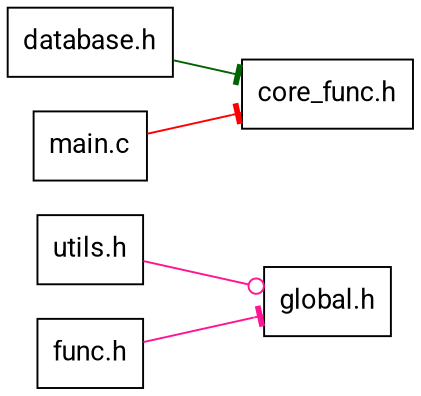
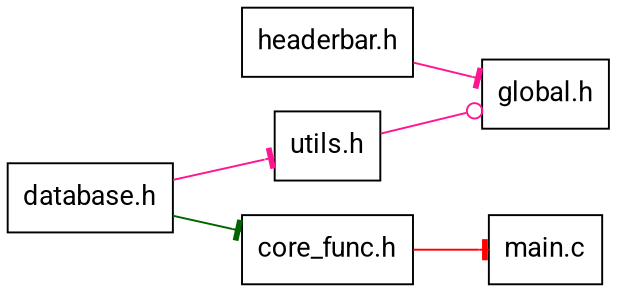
edge "main.c" -> "core_func.h": reversed
edge "database.h" -> "utils.h": added
node "func.h": label "func.h" -> "headerbar.h"
